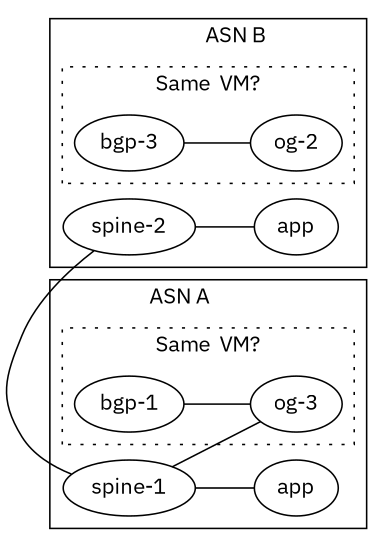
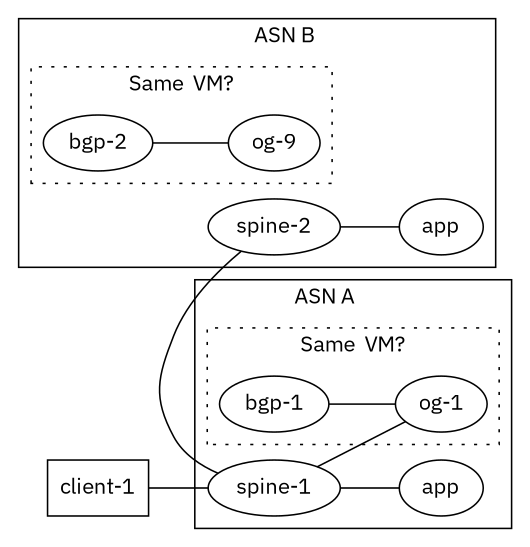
node "bgp-3": label "bgp-3" -> "bgp-2"
node "og-2": label "og-2" -> "og-9"
node "og-3": label "og-3" -> "og-1"
node "client-1": added
